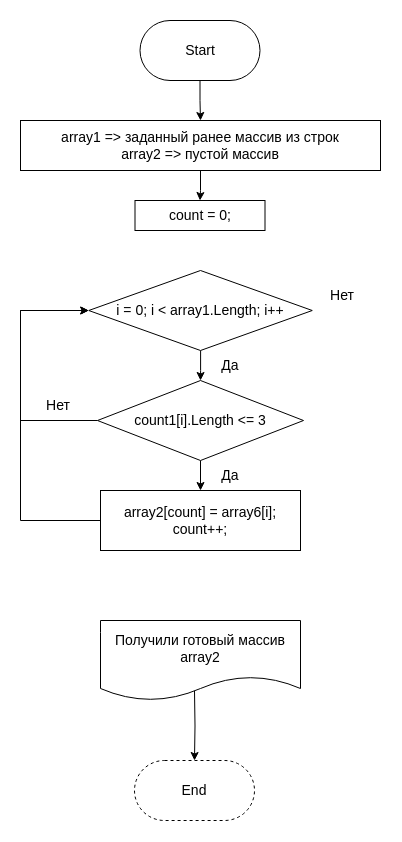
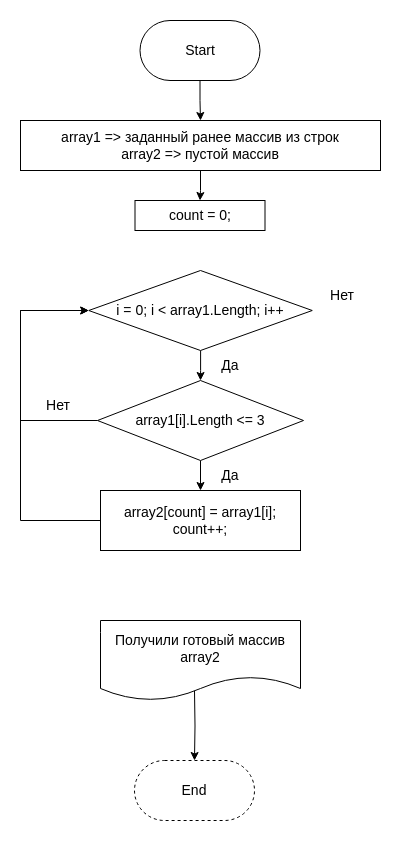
node "count1[i].Length <= 3": label "count1[i].Length <= 3" -> "array1[i].Length <= 3"
node "array2[count] = array6[i]; count++;": label "array2[count] = array6[i]; count++;" -> "array2[count] = array1[i]; count++;"
